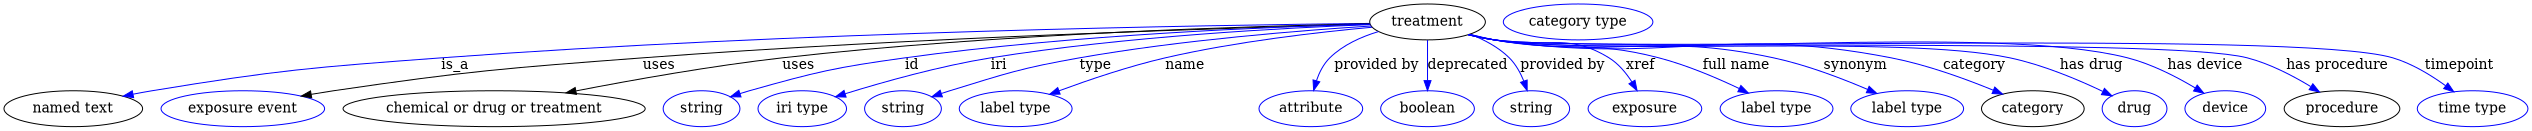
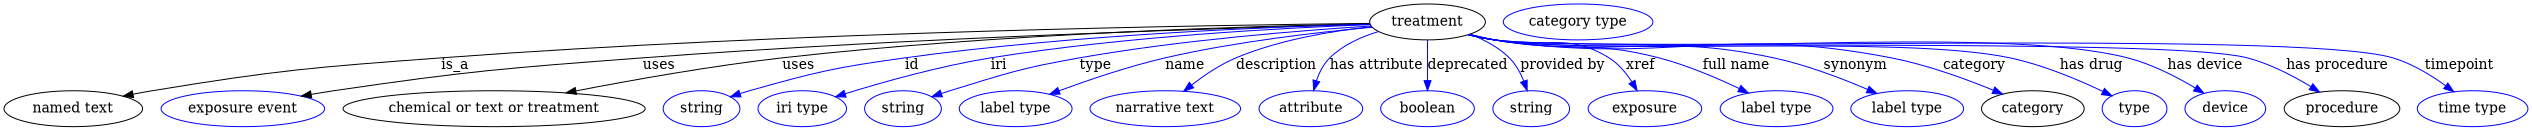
edge "treatment" -> "named text": color blue -> black
edge "treatment" -> "attribute": label "provided by" -> "has attribute"
node "chemical or drug or treatment": label "chemical or drug or treatment" -> "chemical or text or treatment"
node "narrative text": added
node "drug": label "drug" -> "type"
